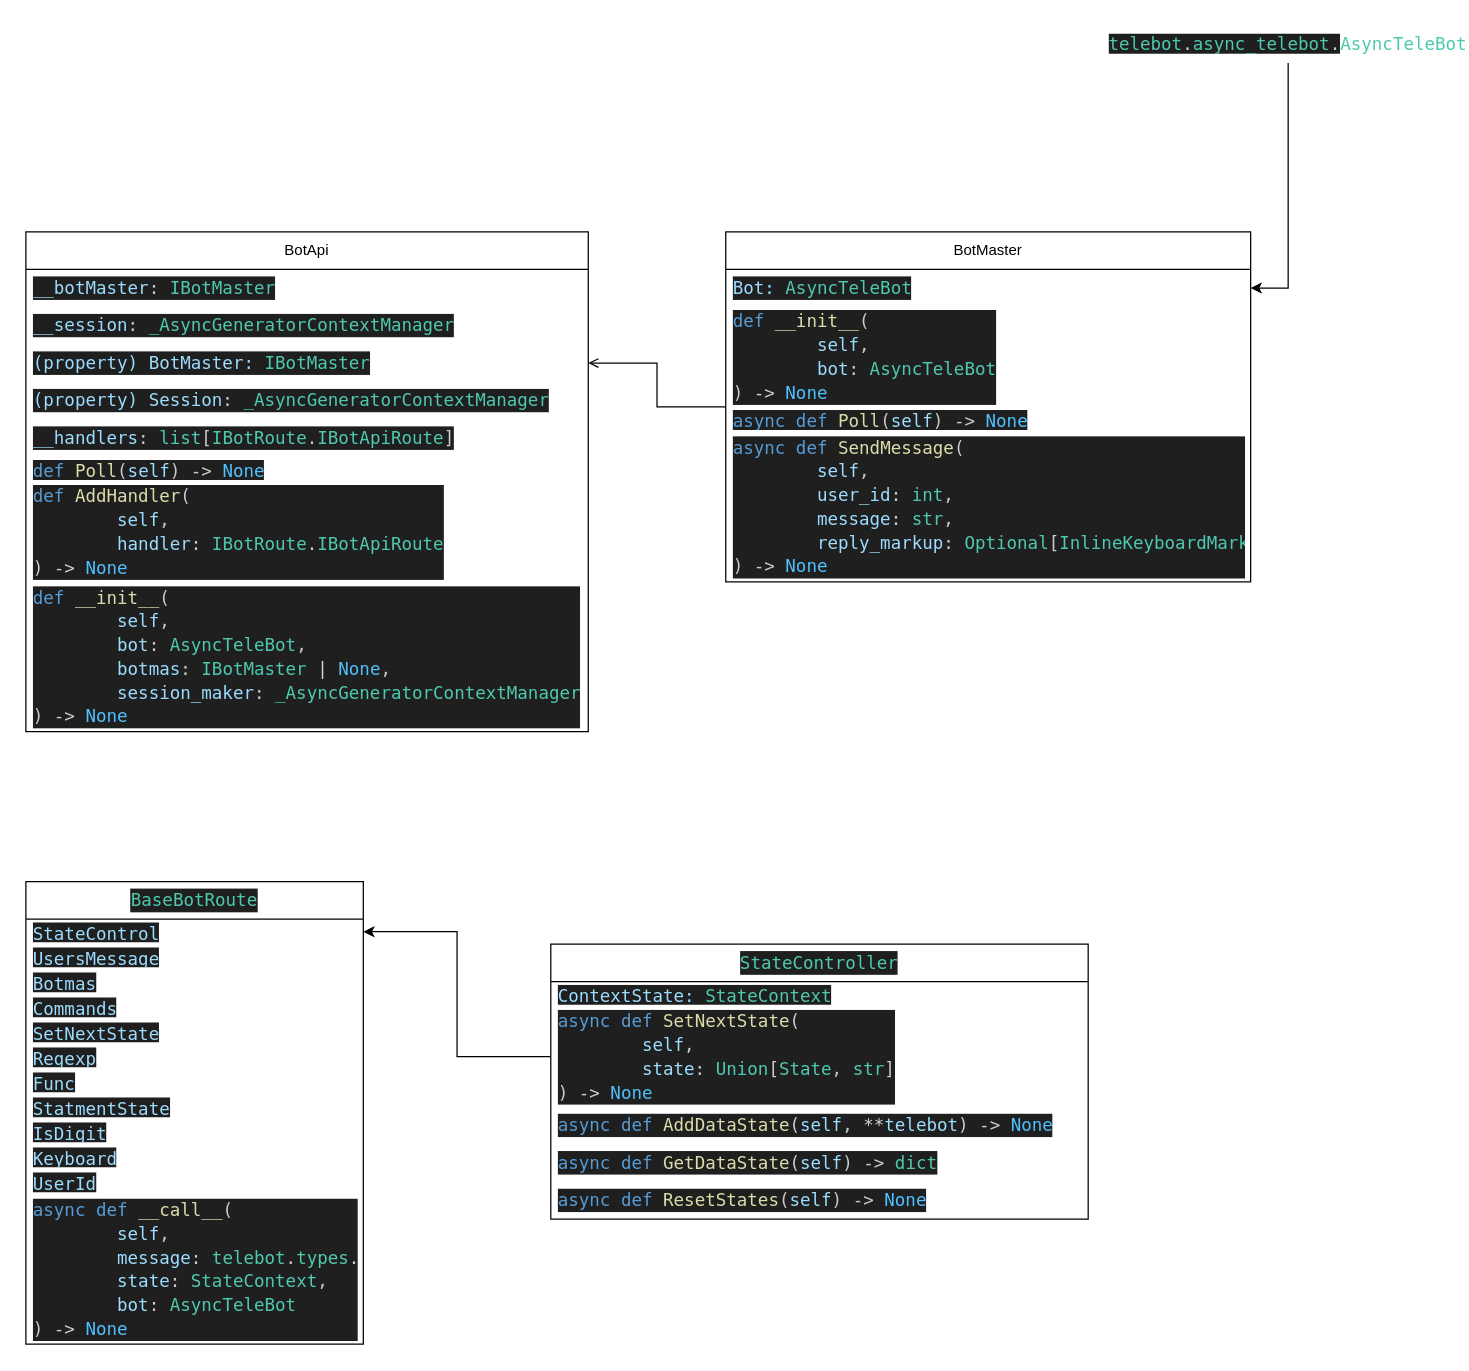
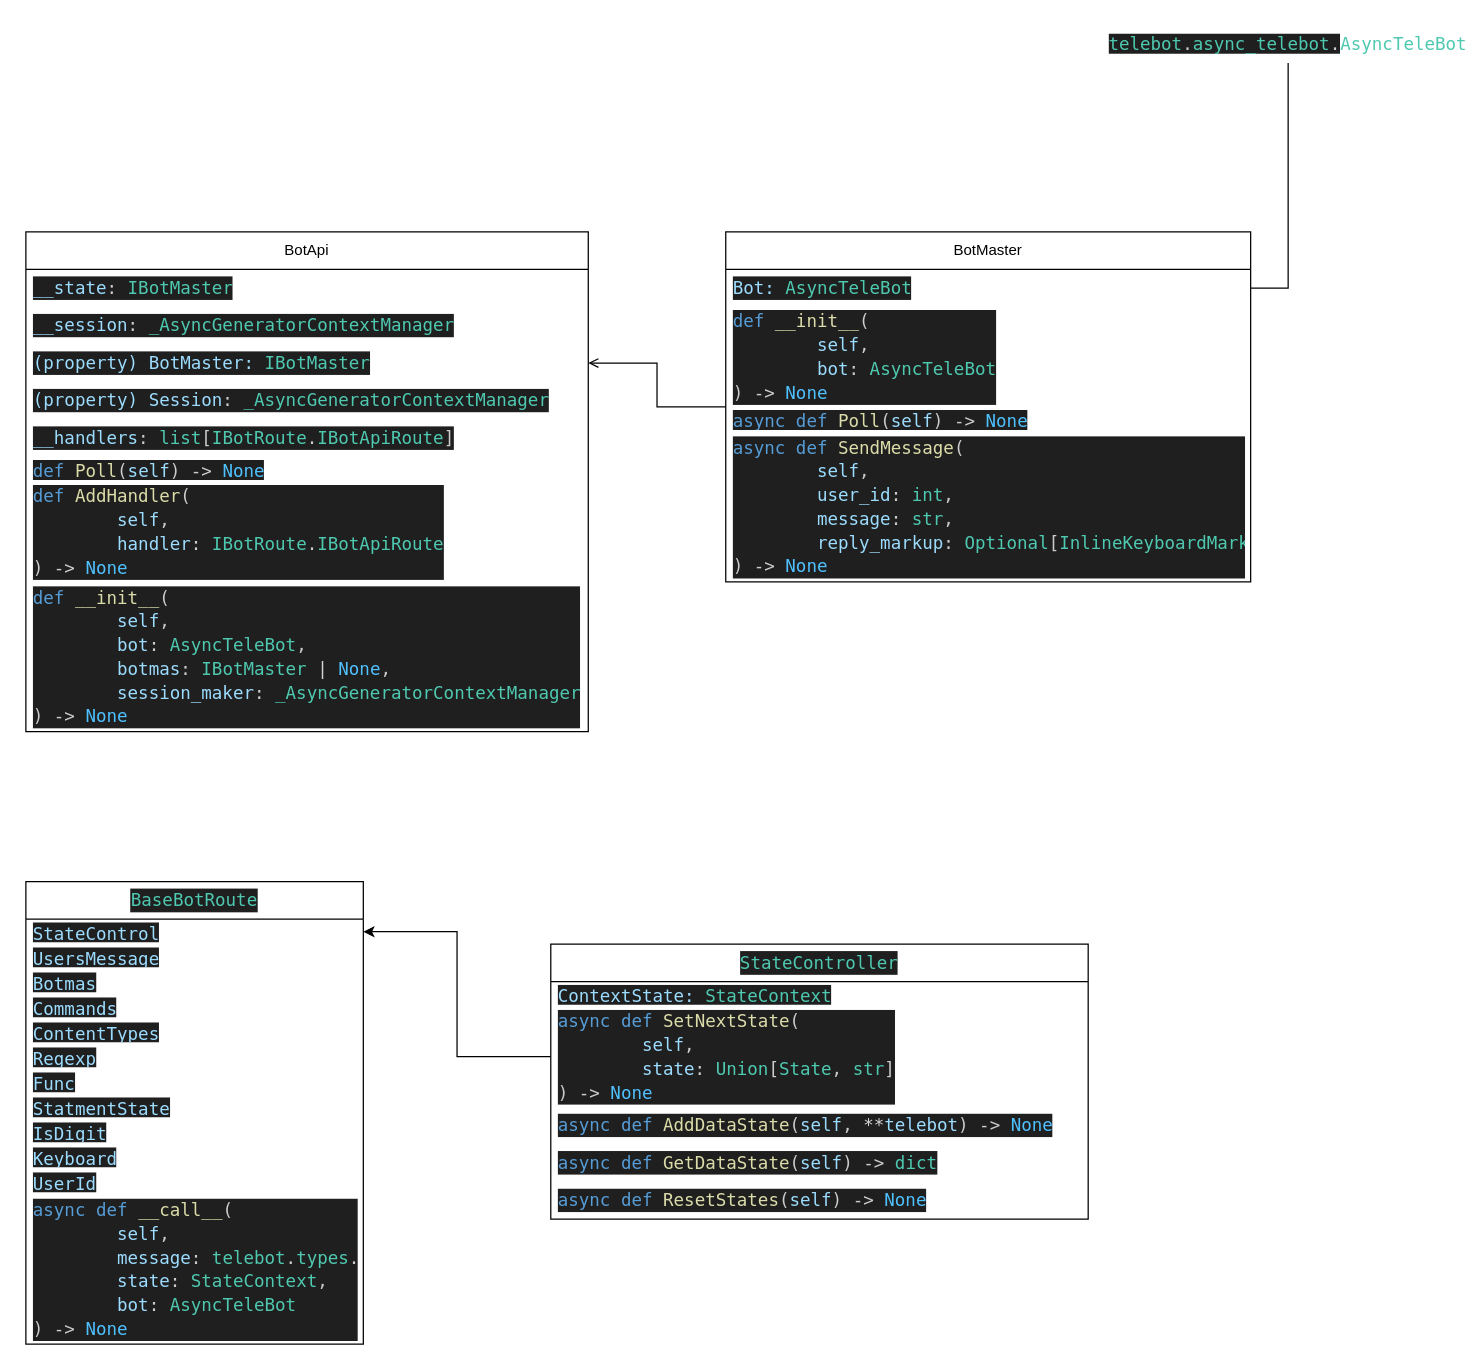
node "__botMaster: IBotMaster": label "__botMaster: IBotMaster" -> "__state: IBotMaster"
edge "telebot.async_telebot.AsyncTeleBot" -> "Bot: AsyncTeleBot": arrowhead classic -> none
node "SetNextState": label "SetNextState" -> "ContentTypes"
